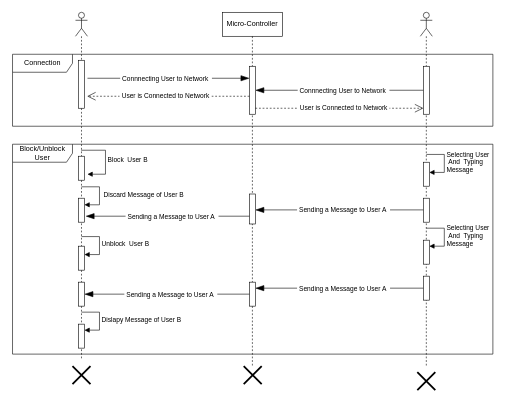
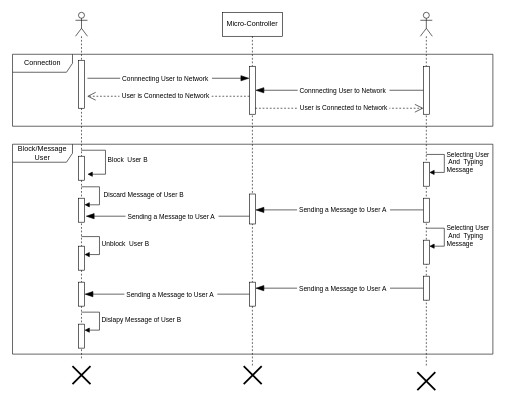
node "Block/Unblock User": label "Block/Unblock User" -> "Block/Message User"
